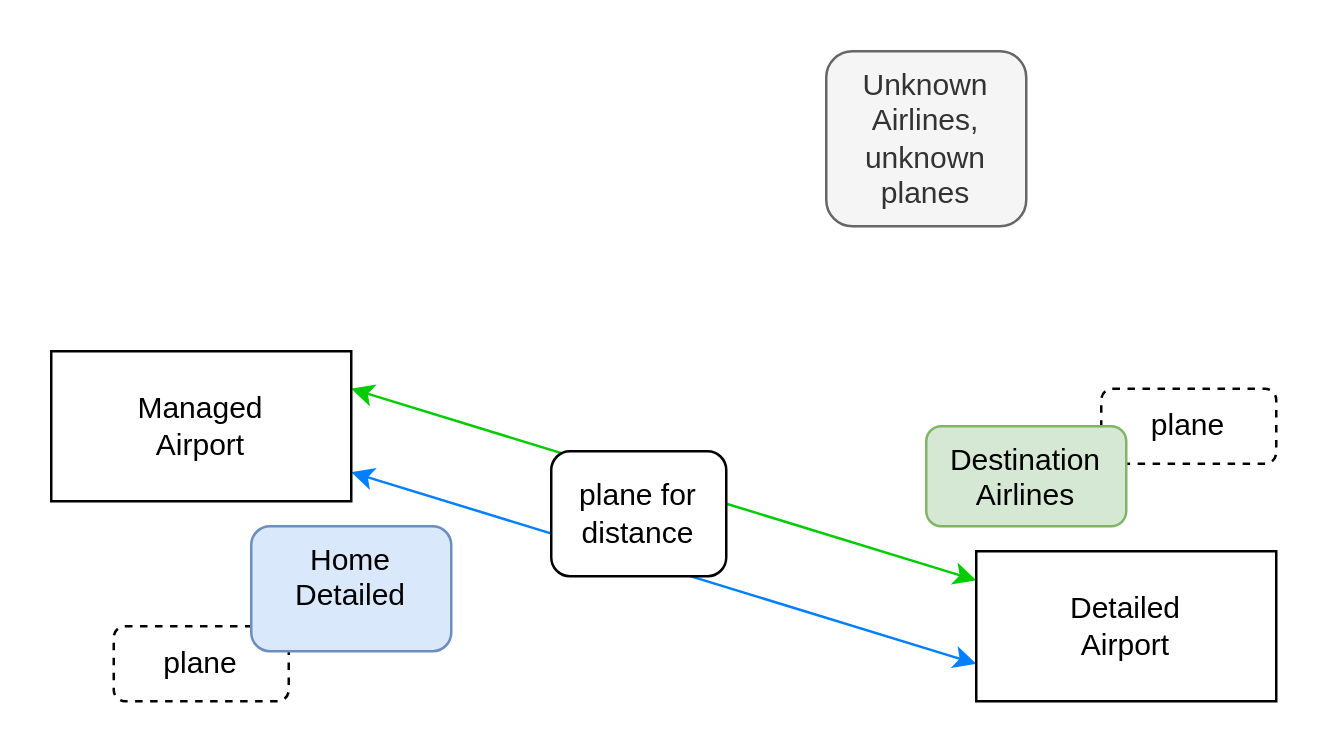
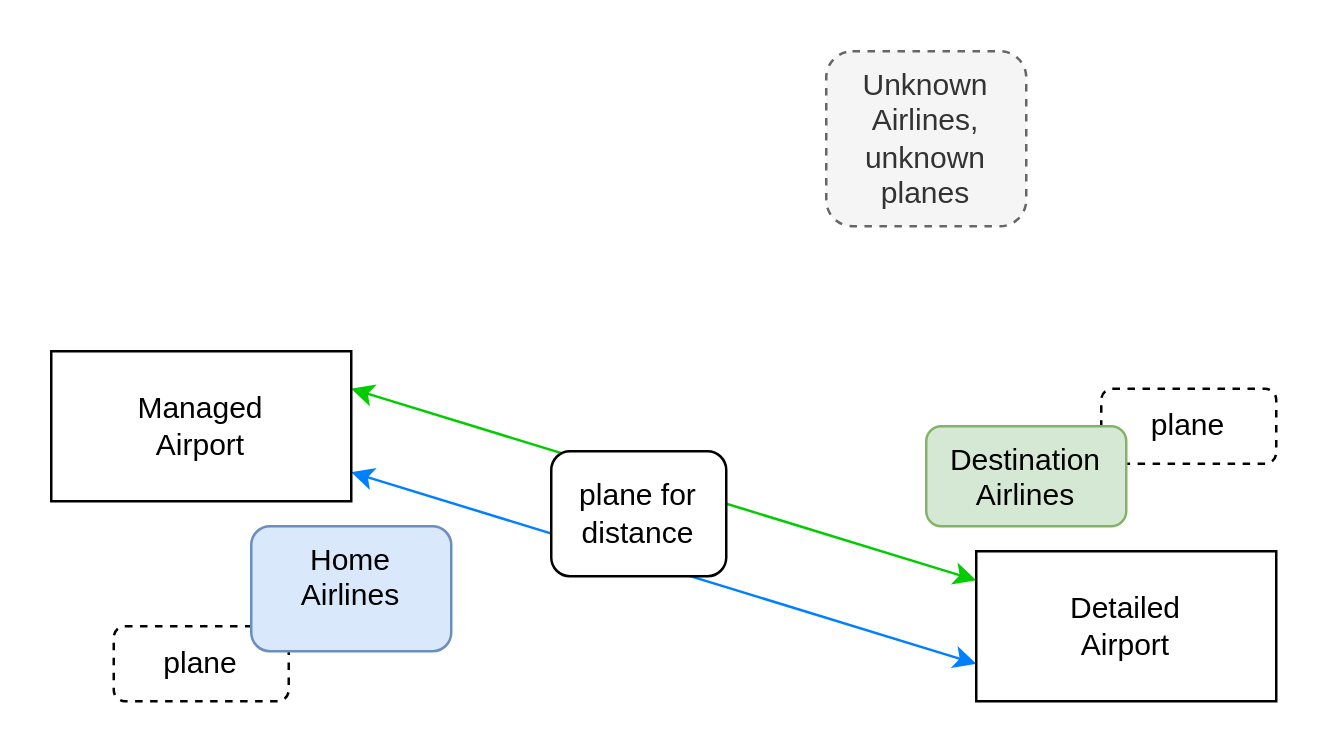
node "Unknown Airlines, unknown planes": style solid -> dashed
node "Home Detailed": label "Home Detailed" -> "Home Airlines"
